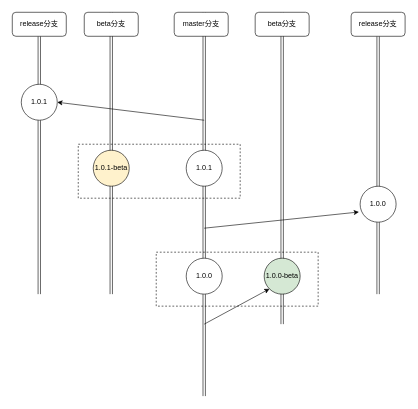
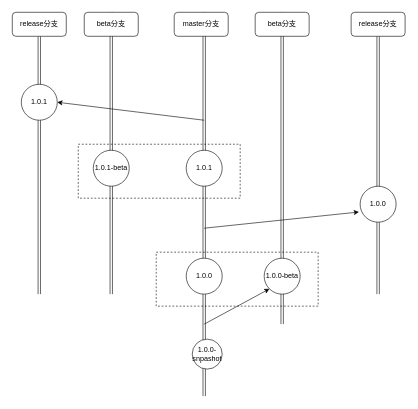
node "1.0.1-beta": fillcolor #fff2cc -> #ffffff
node "1.0.0-beta": fillcolor #d5e8d4 -> #ffffff
node "1.0.0-snpashot": added
